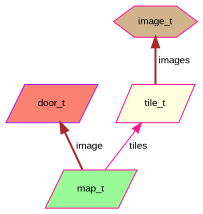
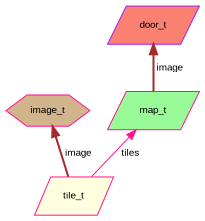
edge "tile_t" -> "image_t": label " images" -> " image"
edge "map_t" -> "tile_t": reversed
